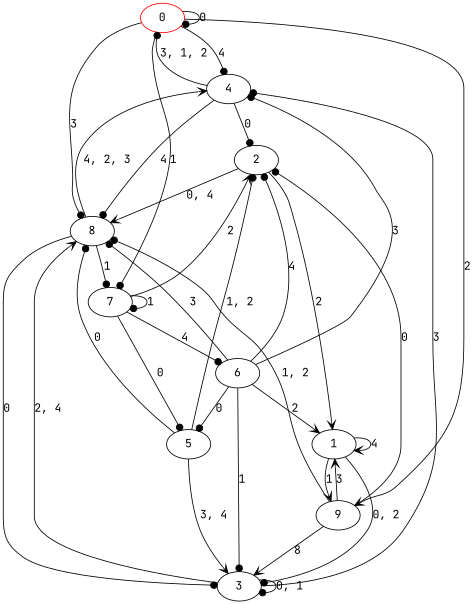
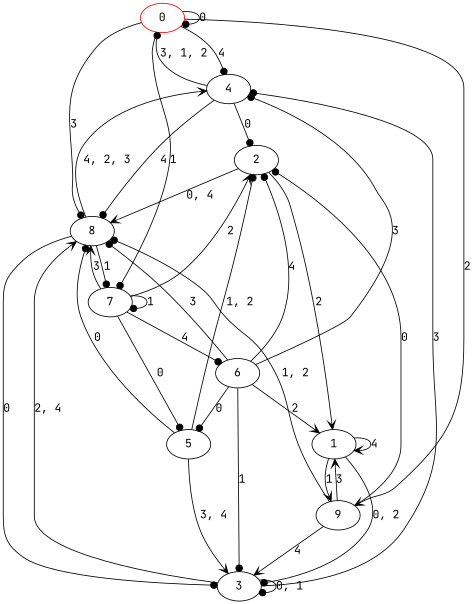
edge "7" -> "8": added, label "3"
edge "9" -> "3": label "8" -> "4"
